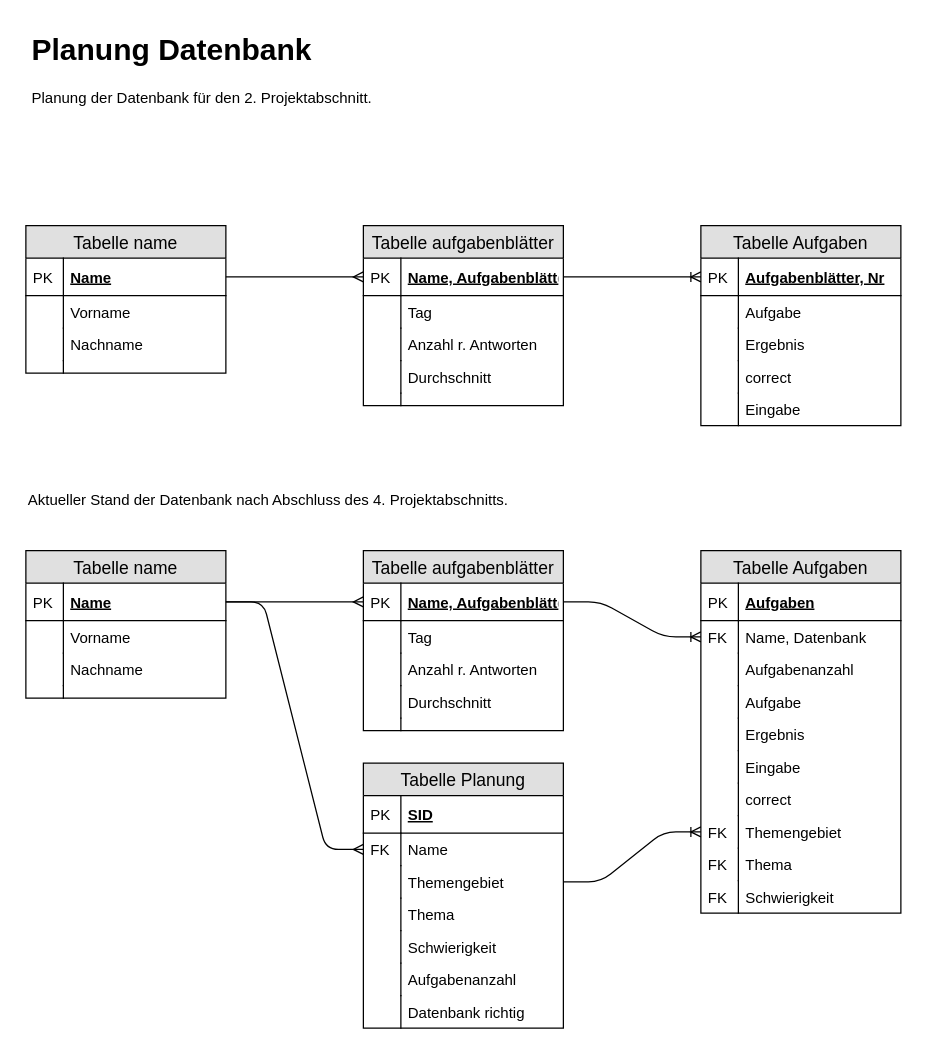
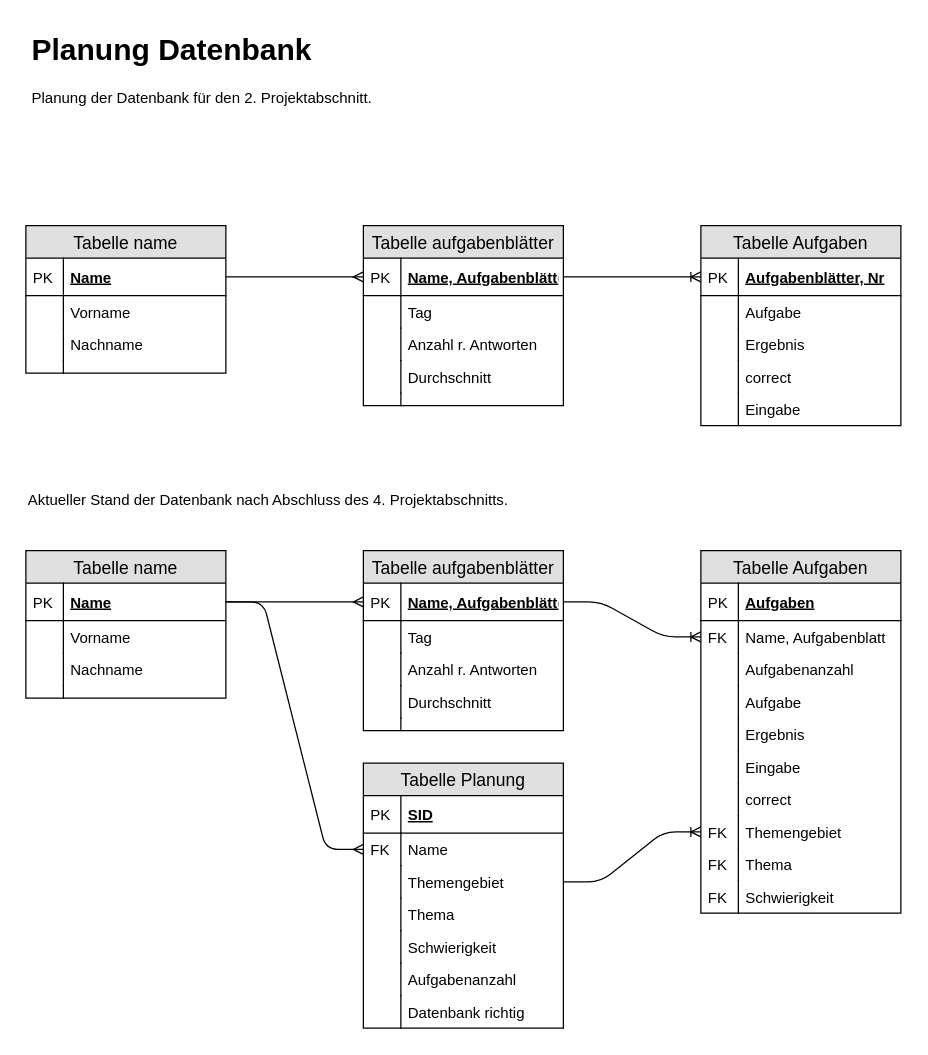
node "Name, Datenbank": label "Name, Datenbank" -> "Name, Aufgabenblatt"
